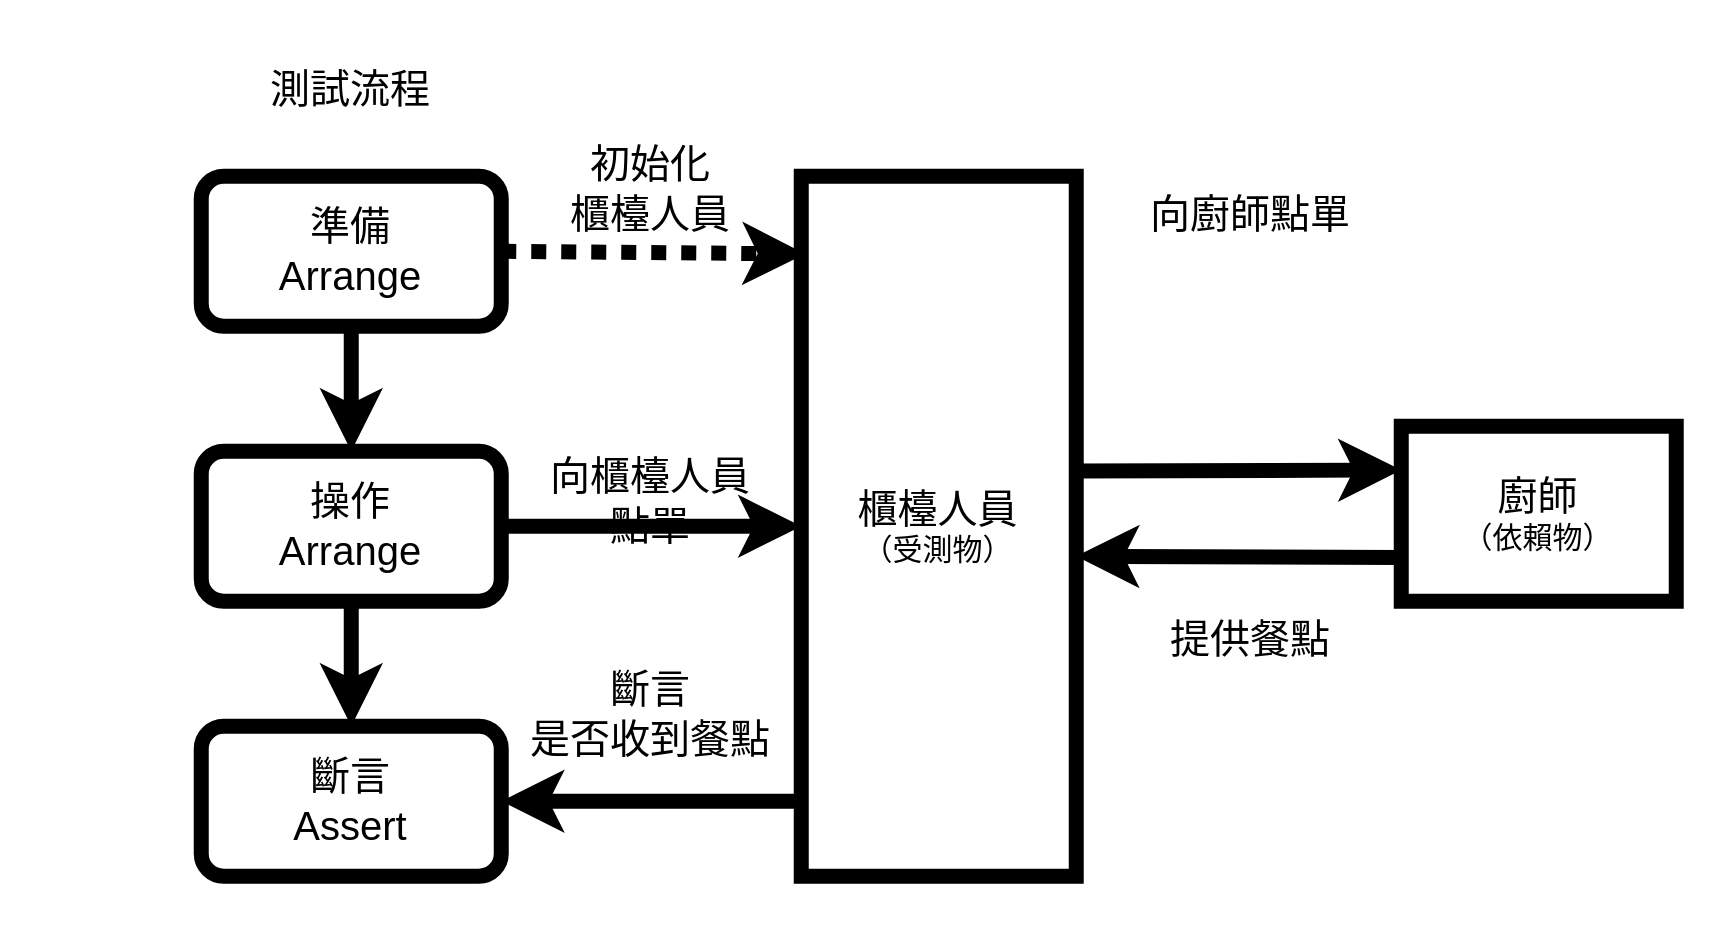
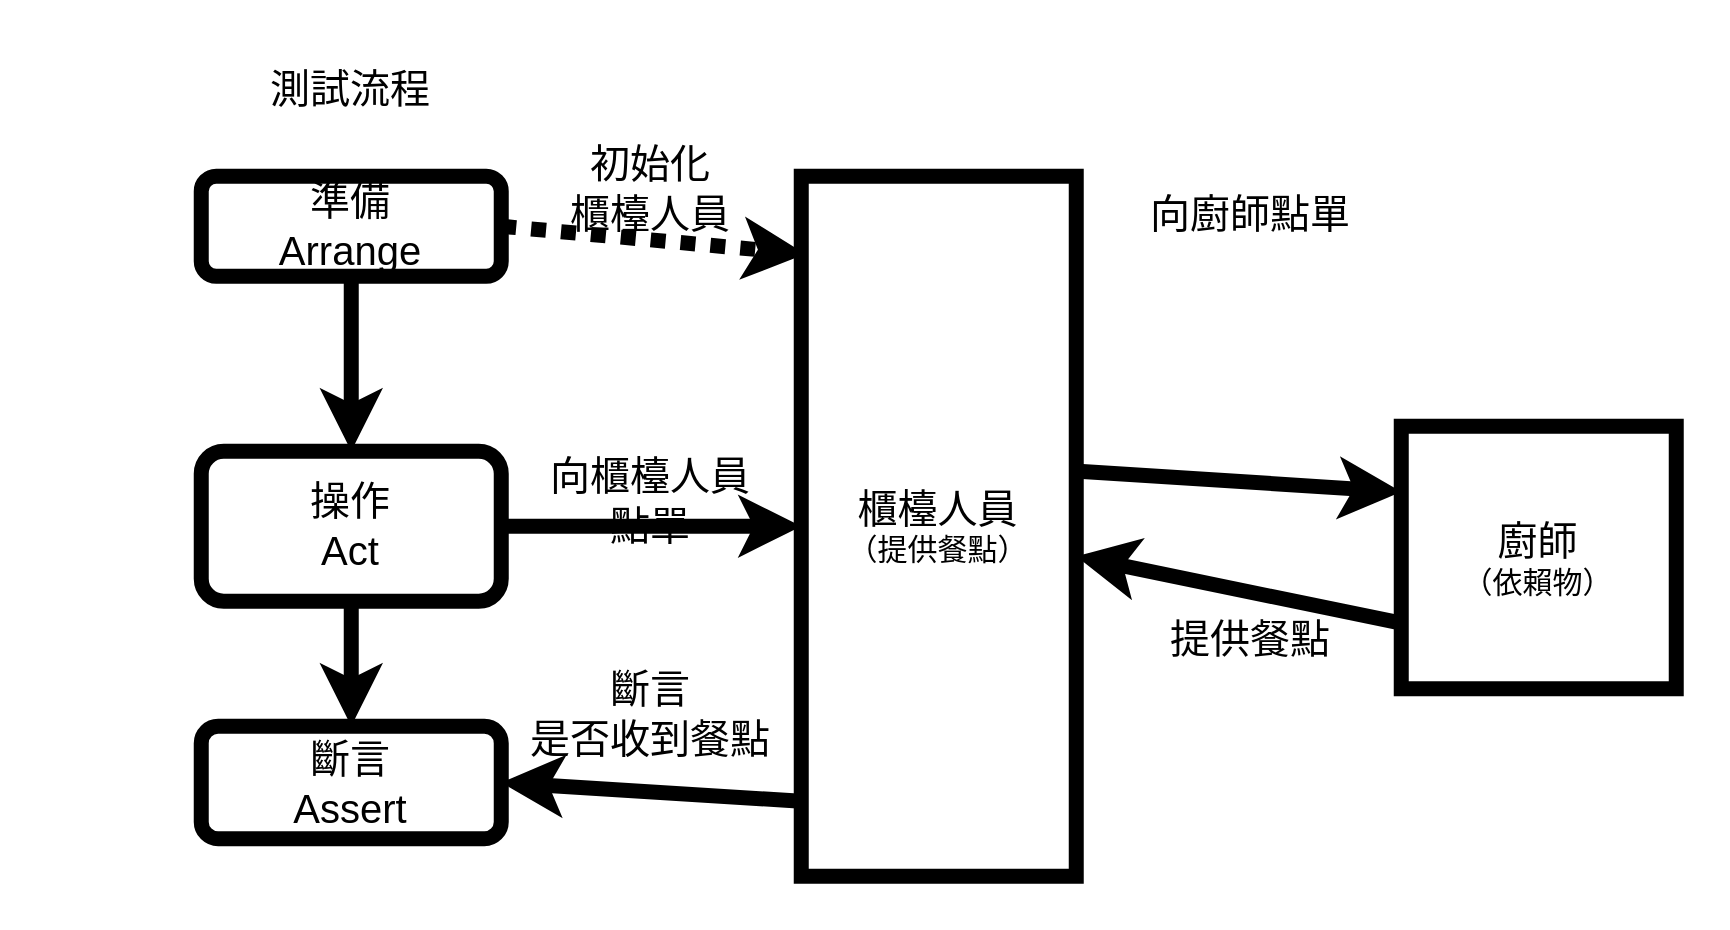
node "準備 Arrange": size 300x150 -> 300x100
node "廚師 （依賴物）": size 275x175 -> 275x263
node "操作 Arrange": label "操作 Arrange" -> "操作 Act"
node "櫃檯人員 （受測物）": label "櫃檯人員 （受測物）" -> "櫃檯人員 （提供餐點）"
node "斷言 Assert": size 300x150 -> 300x113
